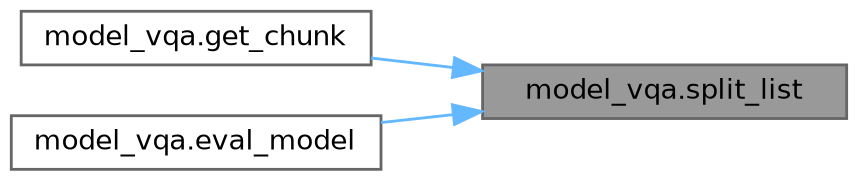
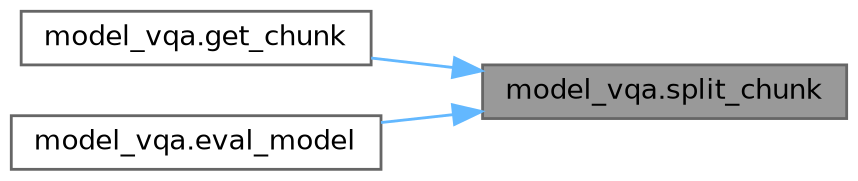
node "model_vqa.split_list": label "model_vqa.split_list" -> "model_vqa.split_chunk"
